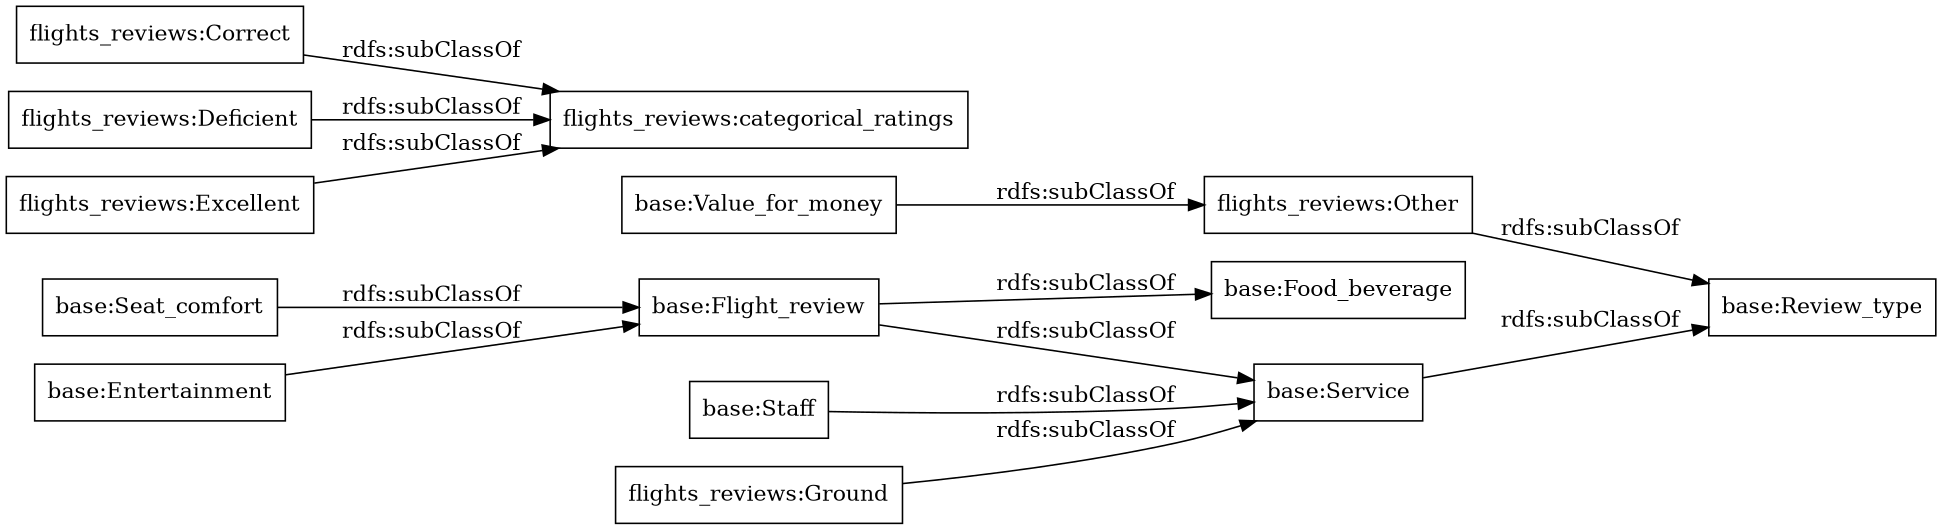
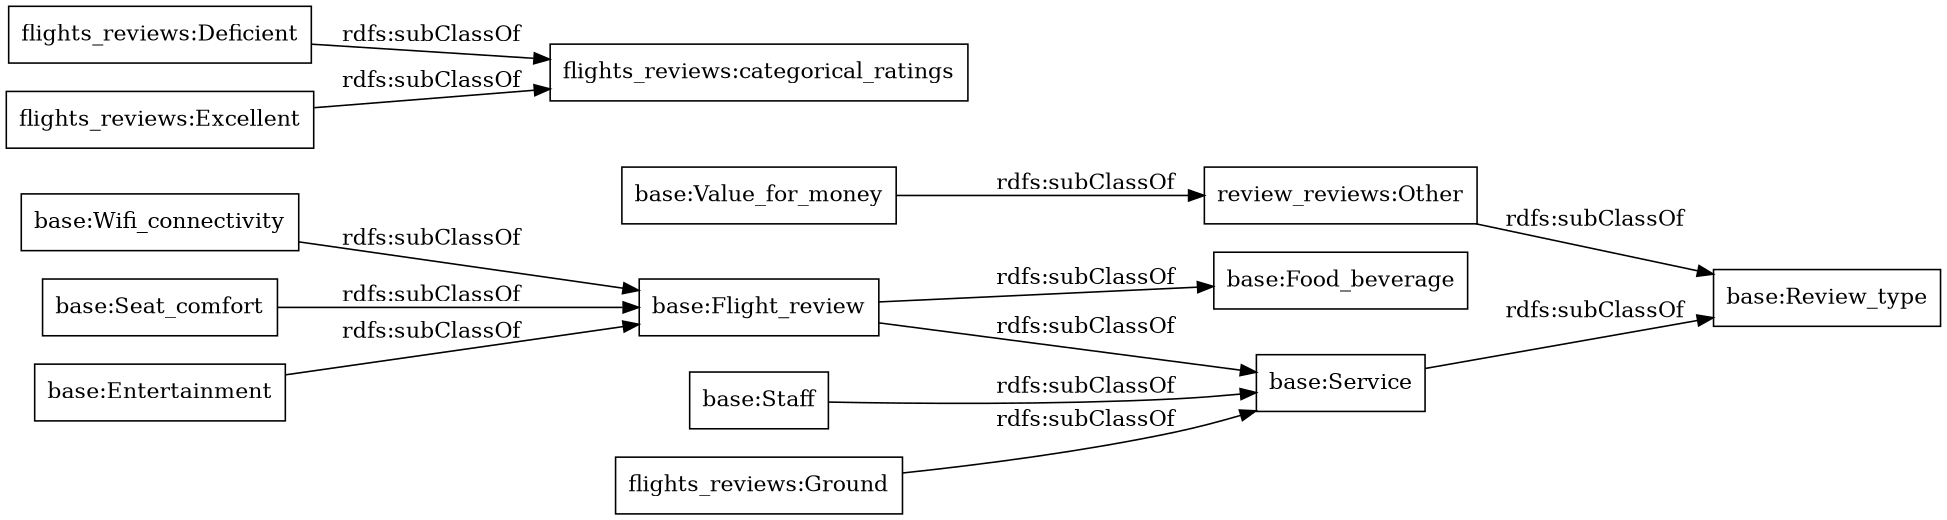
node "flights_reviews:Correct": removed
node "flights_reviews:Other": label "flights_reviews:Other" -> "review_reviews:Other"
node "base:Wifi_connectivity": added
